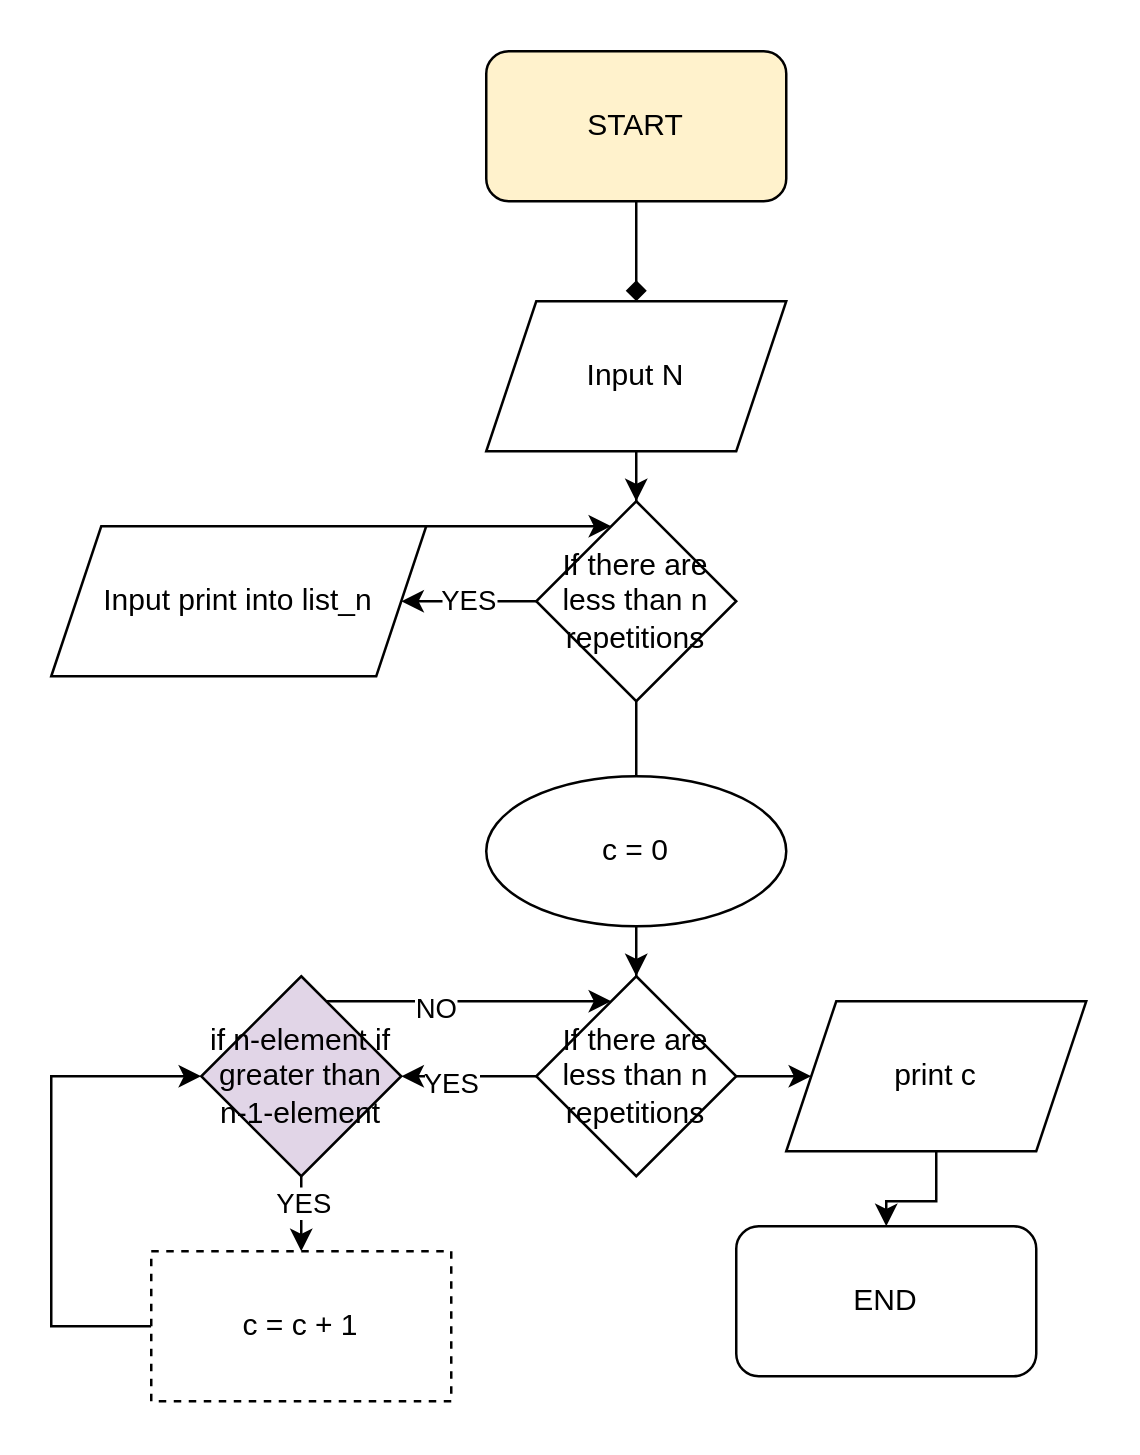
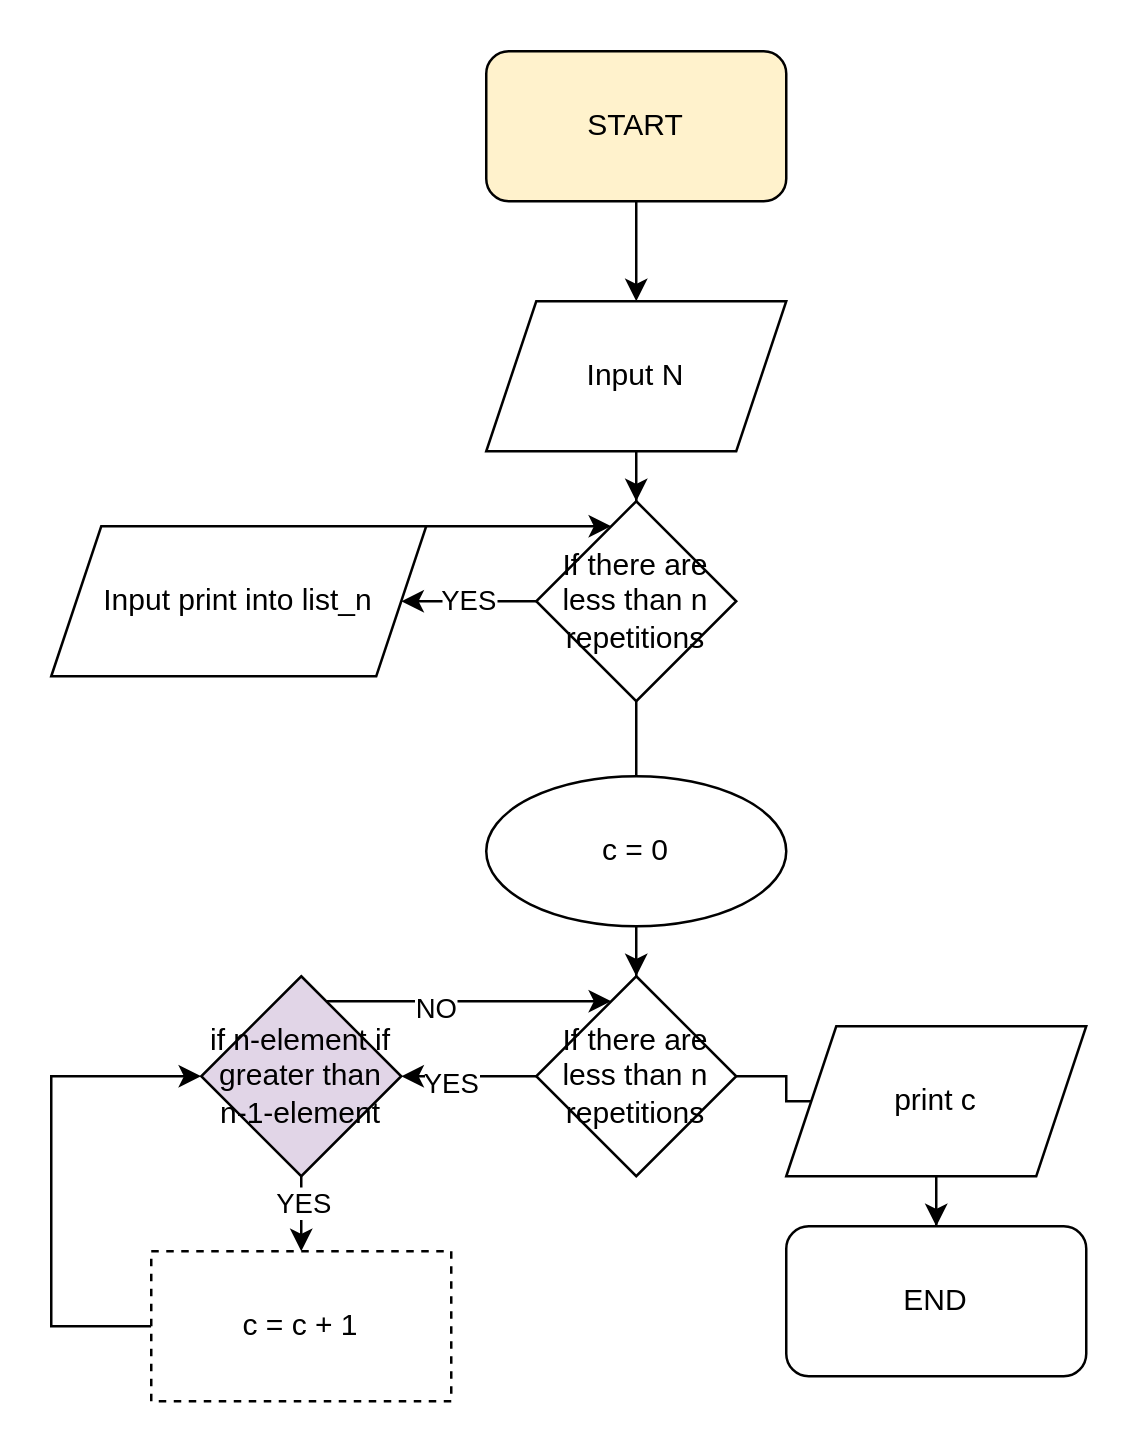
edge "START" -> "Input N": arrowhead diamond -> classic
node "print c": moved (936, 1076) -> (936, 1101)
node "END": moved (886, 1301) -> (936, 1301)
